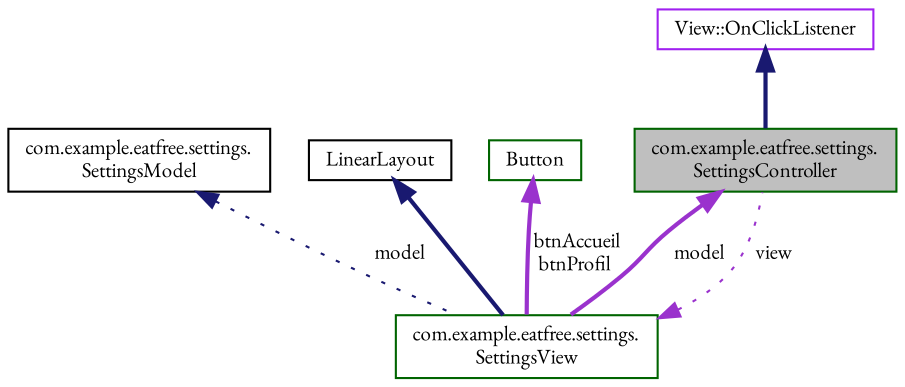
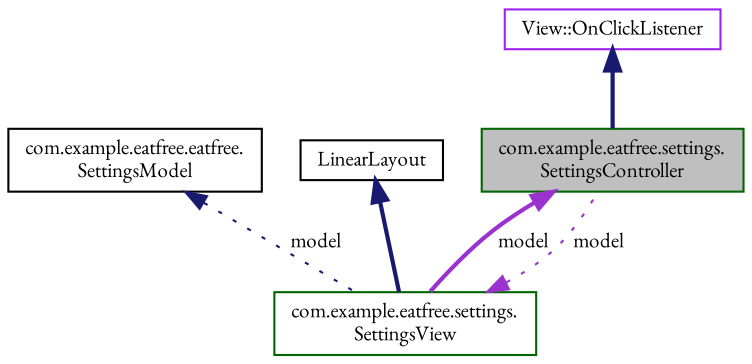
node "com.example.eatfree.settings. SettingsModel": label "com.example.eatfree.settings. SettingsModel" -> "com.example.eatfree.eatfree. SettingsModel"
node "Button": removed
edge "com.example.eatfree.settings. SettingsController" -> "com.example.eatfree.settings. SettingsView": label " view" -> " model"
